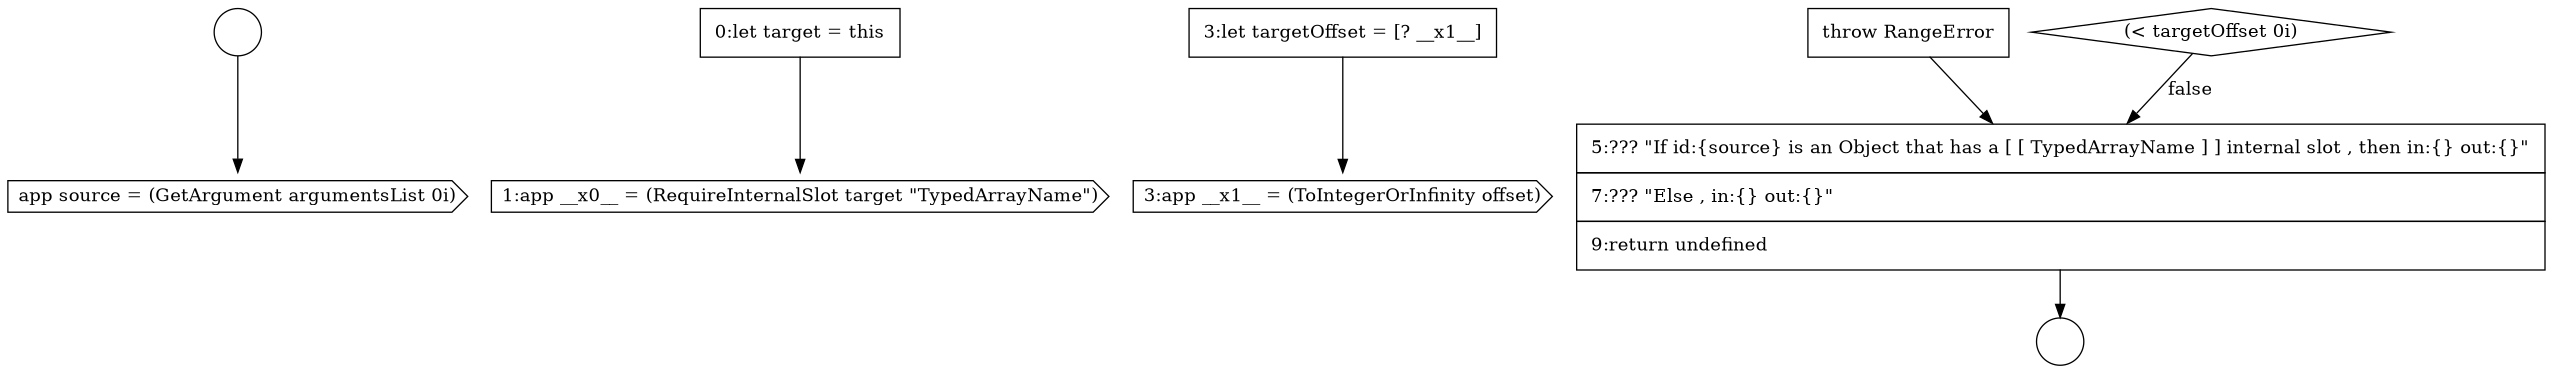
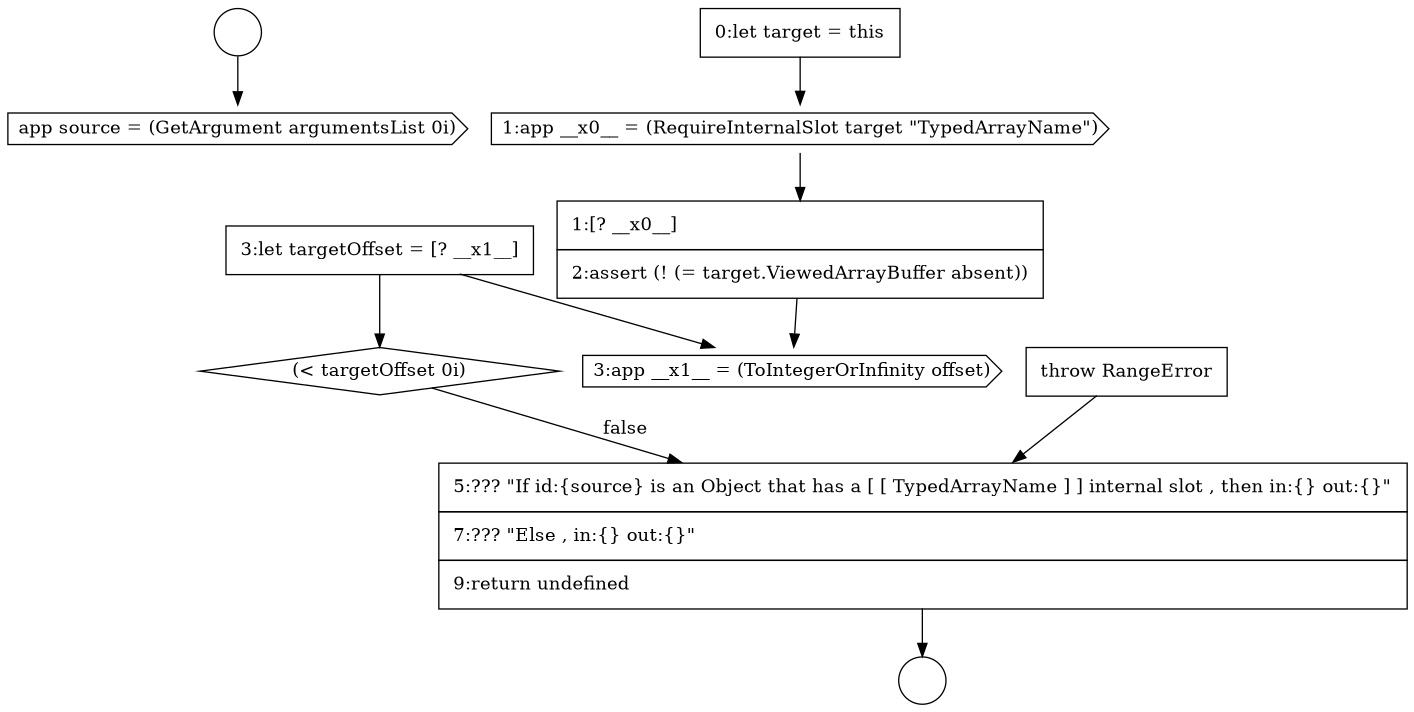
node "1:[? __x0__]": added
edge "3:let targetOffset = [? __x1__]" -> "(< targetOffset 0i)": added
